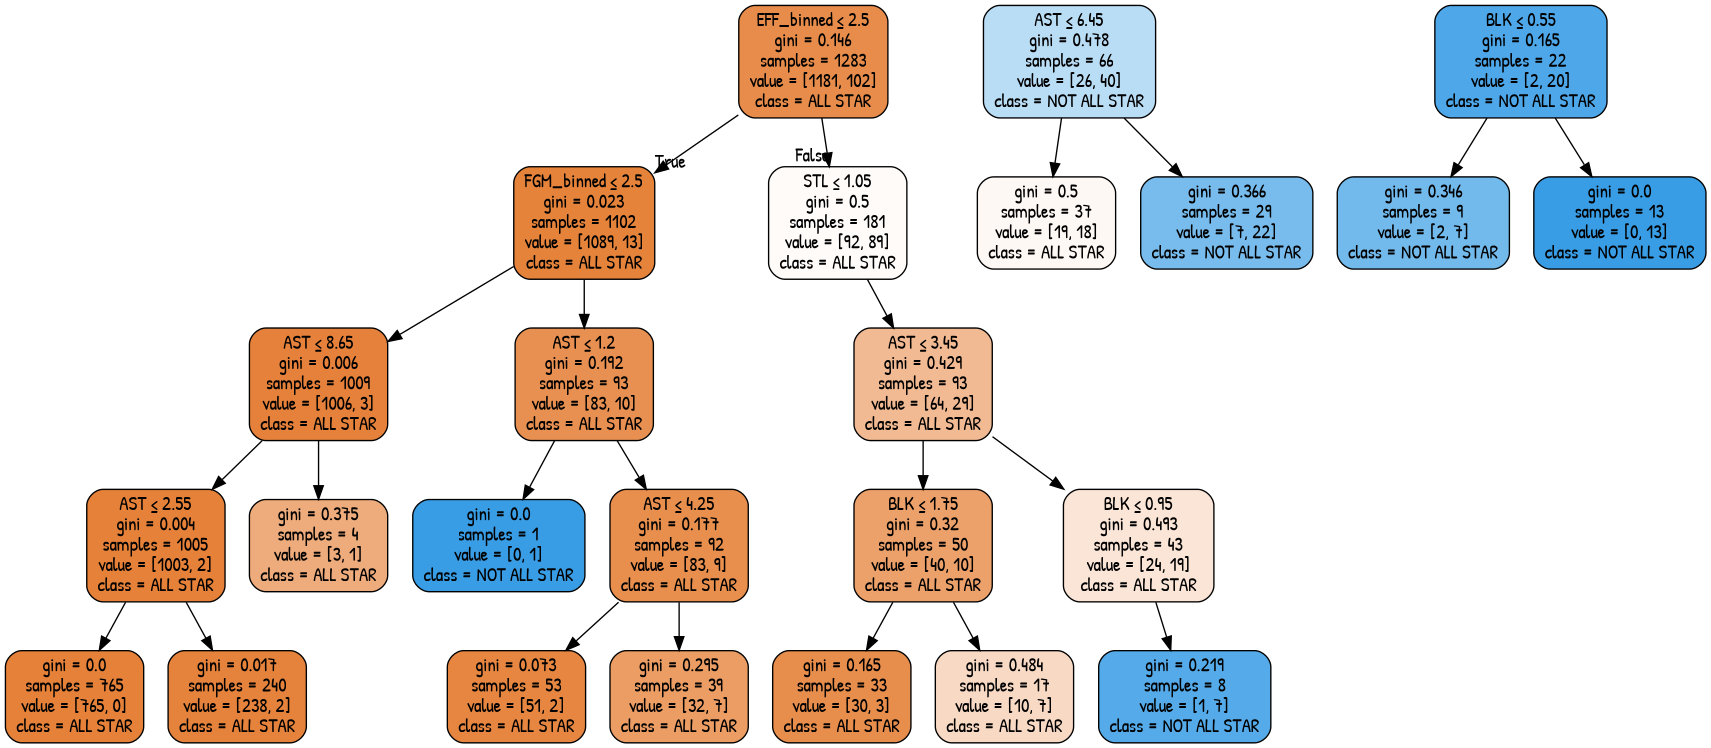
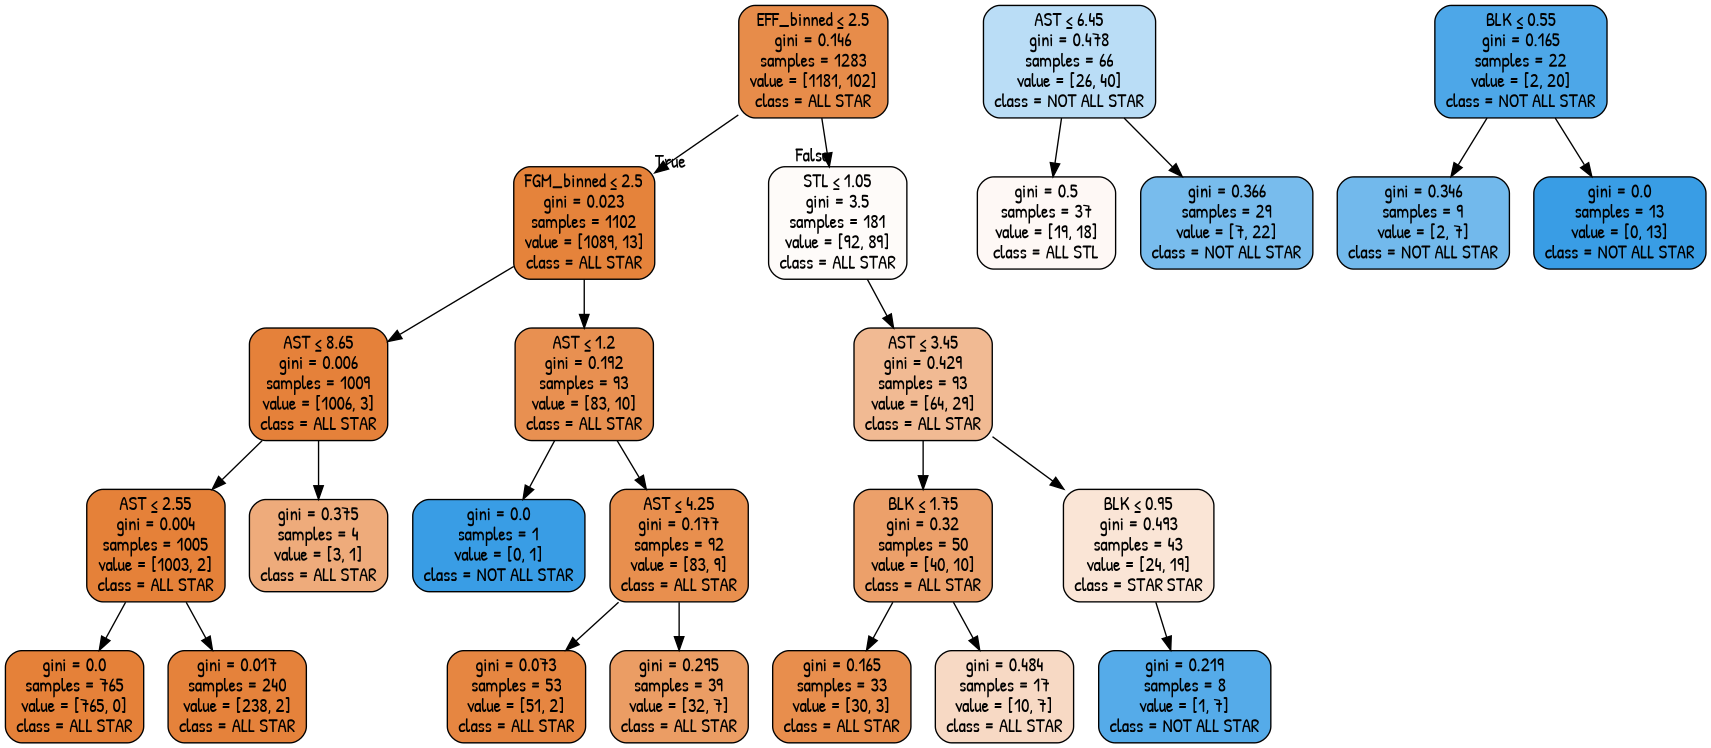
node "STL ≤ 1.05": text "gini = 0.5" -> "gini = 3.5"
node "gini = 0.5": text "class = ALL STAR" -> "class = ALL STL"
node "BLK ≤ 0.95": text "class = ALL STAR" -> "class = STAR STAR"
